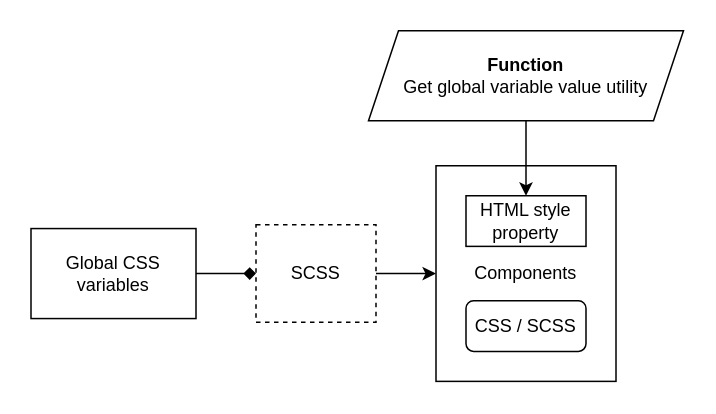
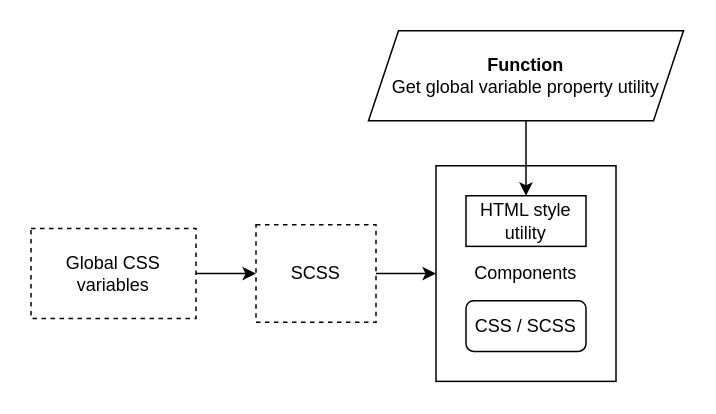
node "Function Get global variable value utility": label "Function Get global variable value utility" -> "Function Get global variable property utility"
node "HTML style property": label "HTML style property" -> "HTML style utility"
node "Global CSS variables": style solid -> dashed
edge "Global CSS variables" -> "SCSS": arrowhead diamond -> classic
